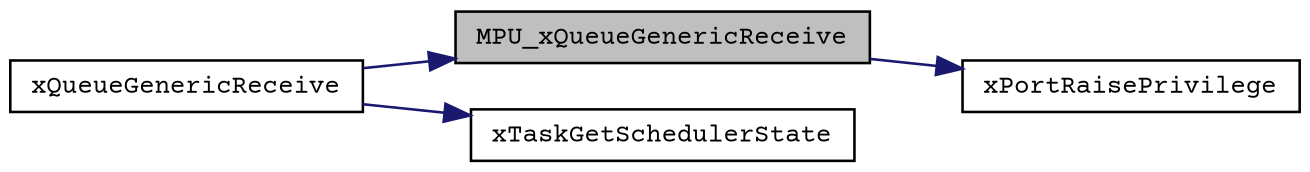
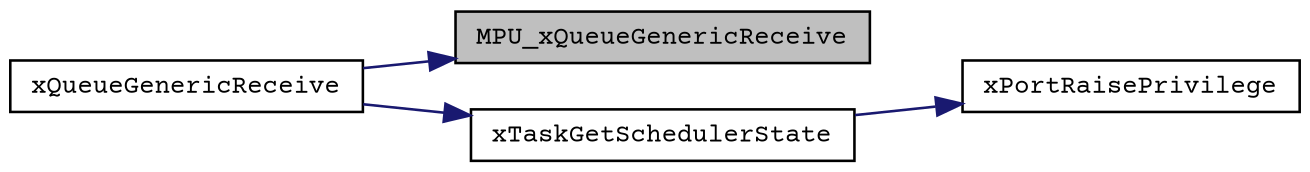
edge "MPU_xQueueGenericReceive" -> "xPortRaisePrivilege": now "xTaskGetSchedulerState" -> "xPortRaisePrivilege"
